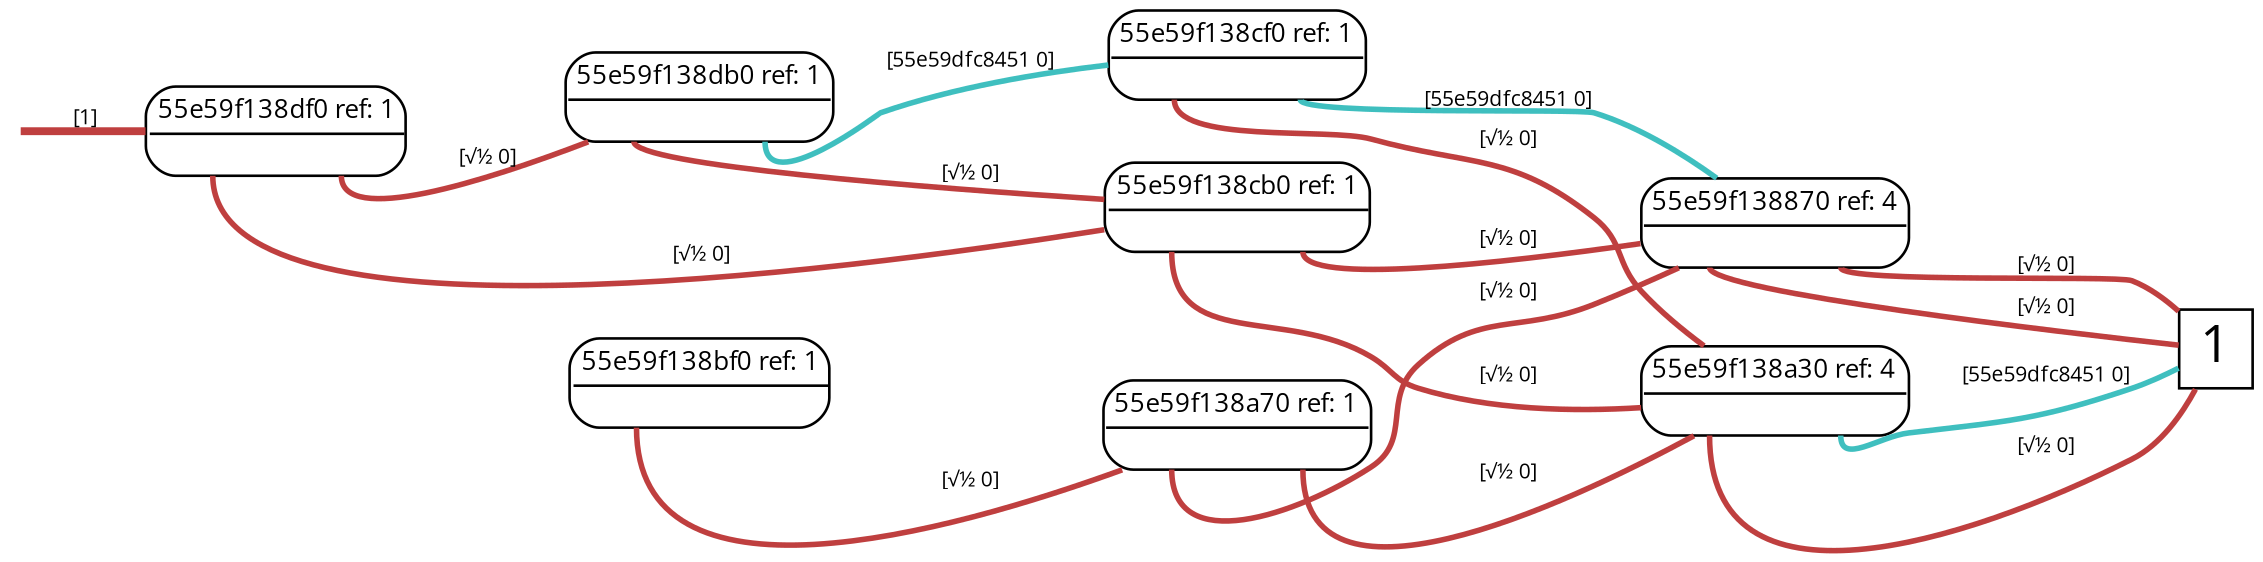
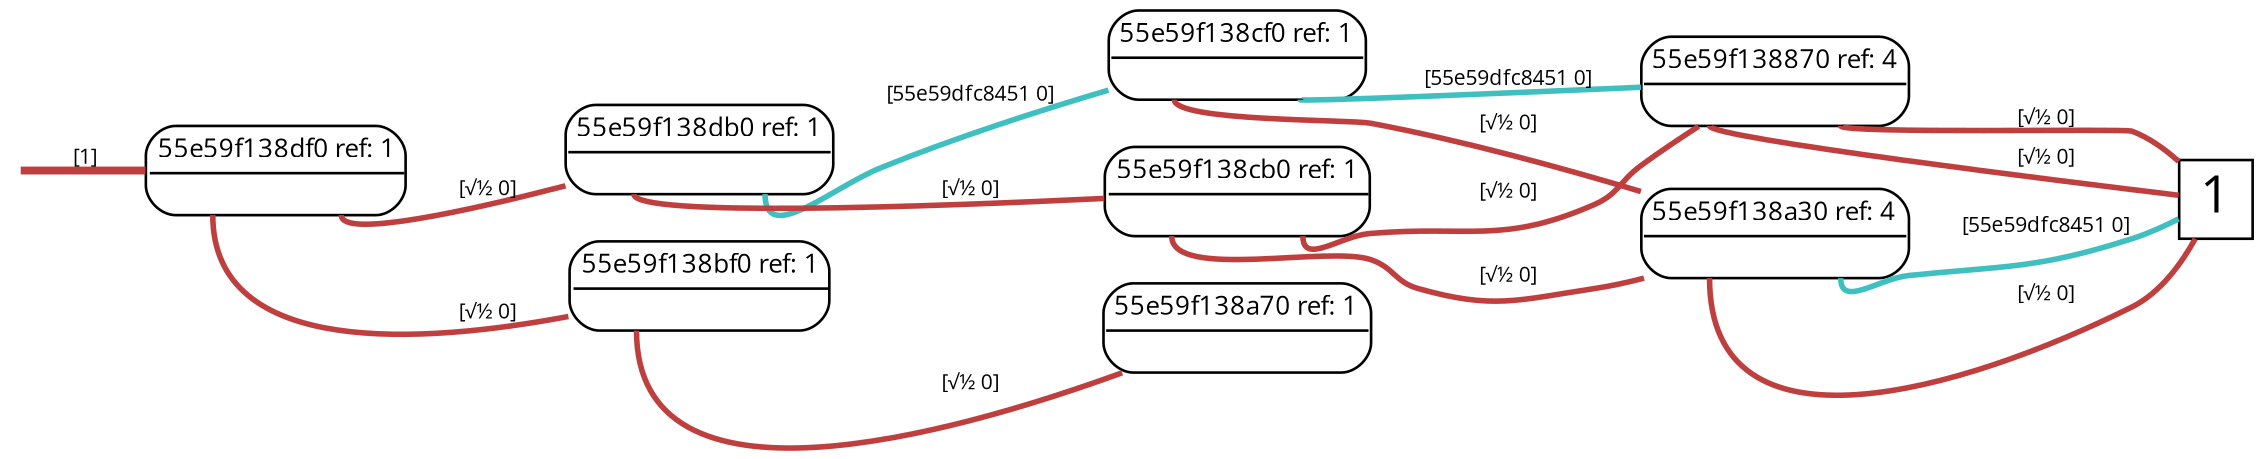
edge "55e59f138df0 ref: 1" -- "55e59f138cb0 ref: 1": now "55e59f138df0 ref: 1" -- "55e59f138bf0 ref: 1"
edge "55e59f138870 ref: 4" -- "55e59f138a70 ref: 1": removed, label "[√½ 0]"
edge "55e59f138a30 ref: 4" -- "55e59f138a70 ref: 1": removed, label "[√½ 0]"
